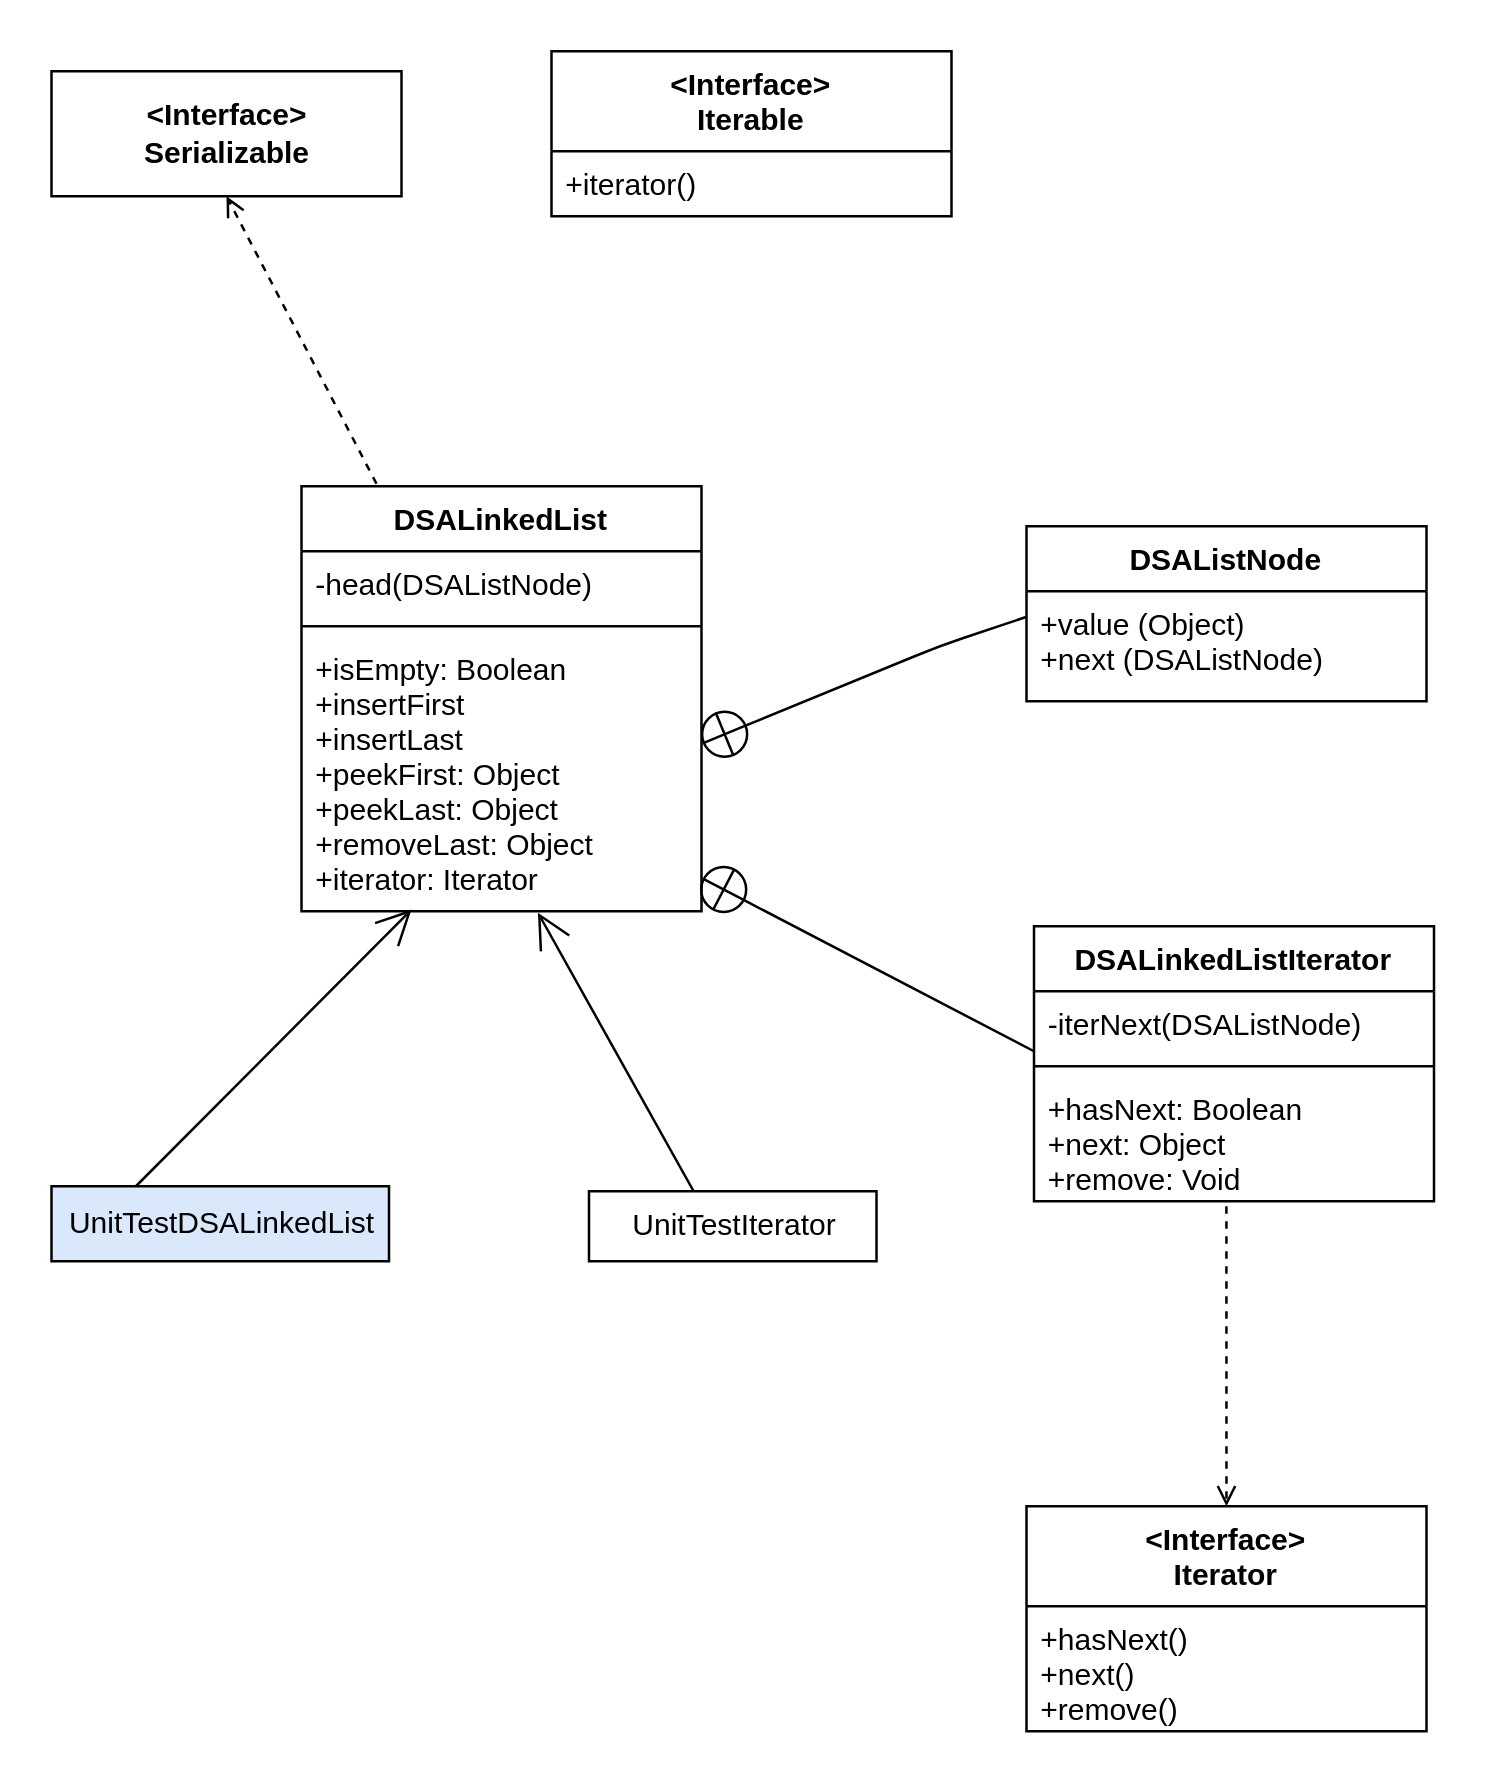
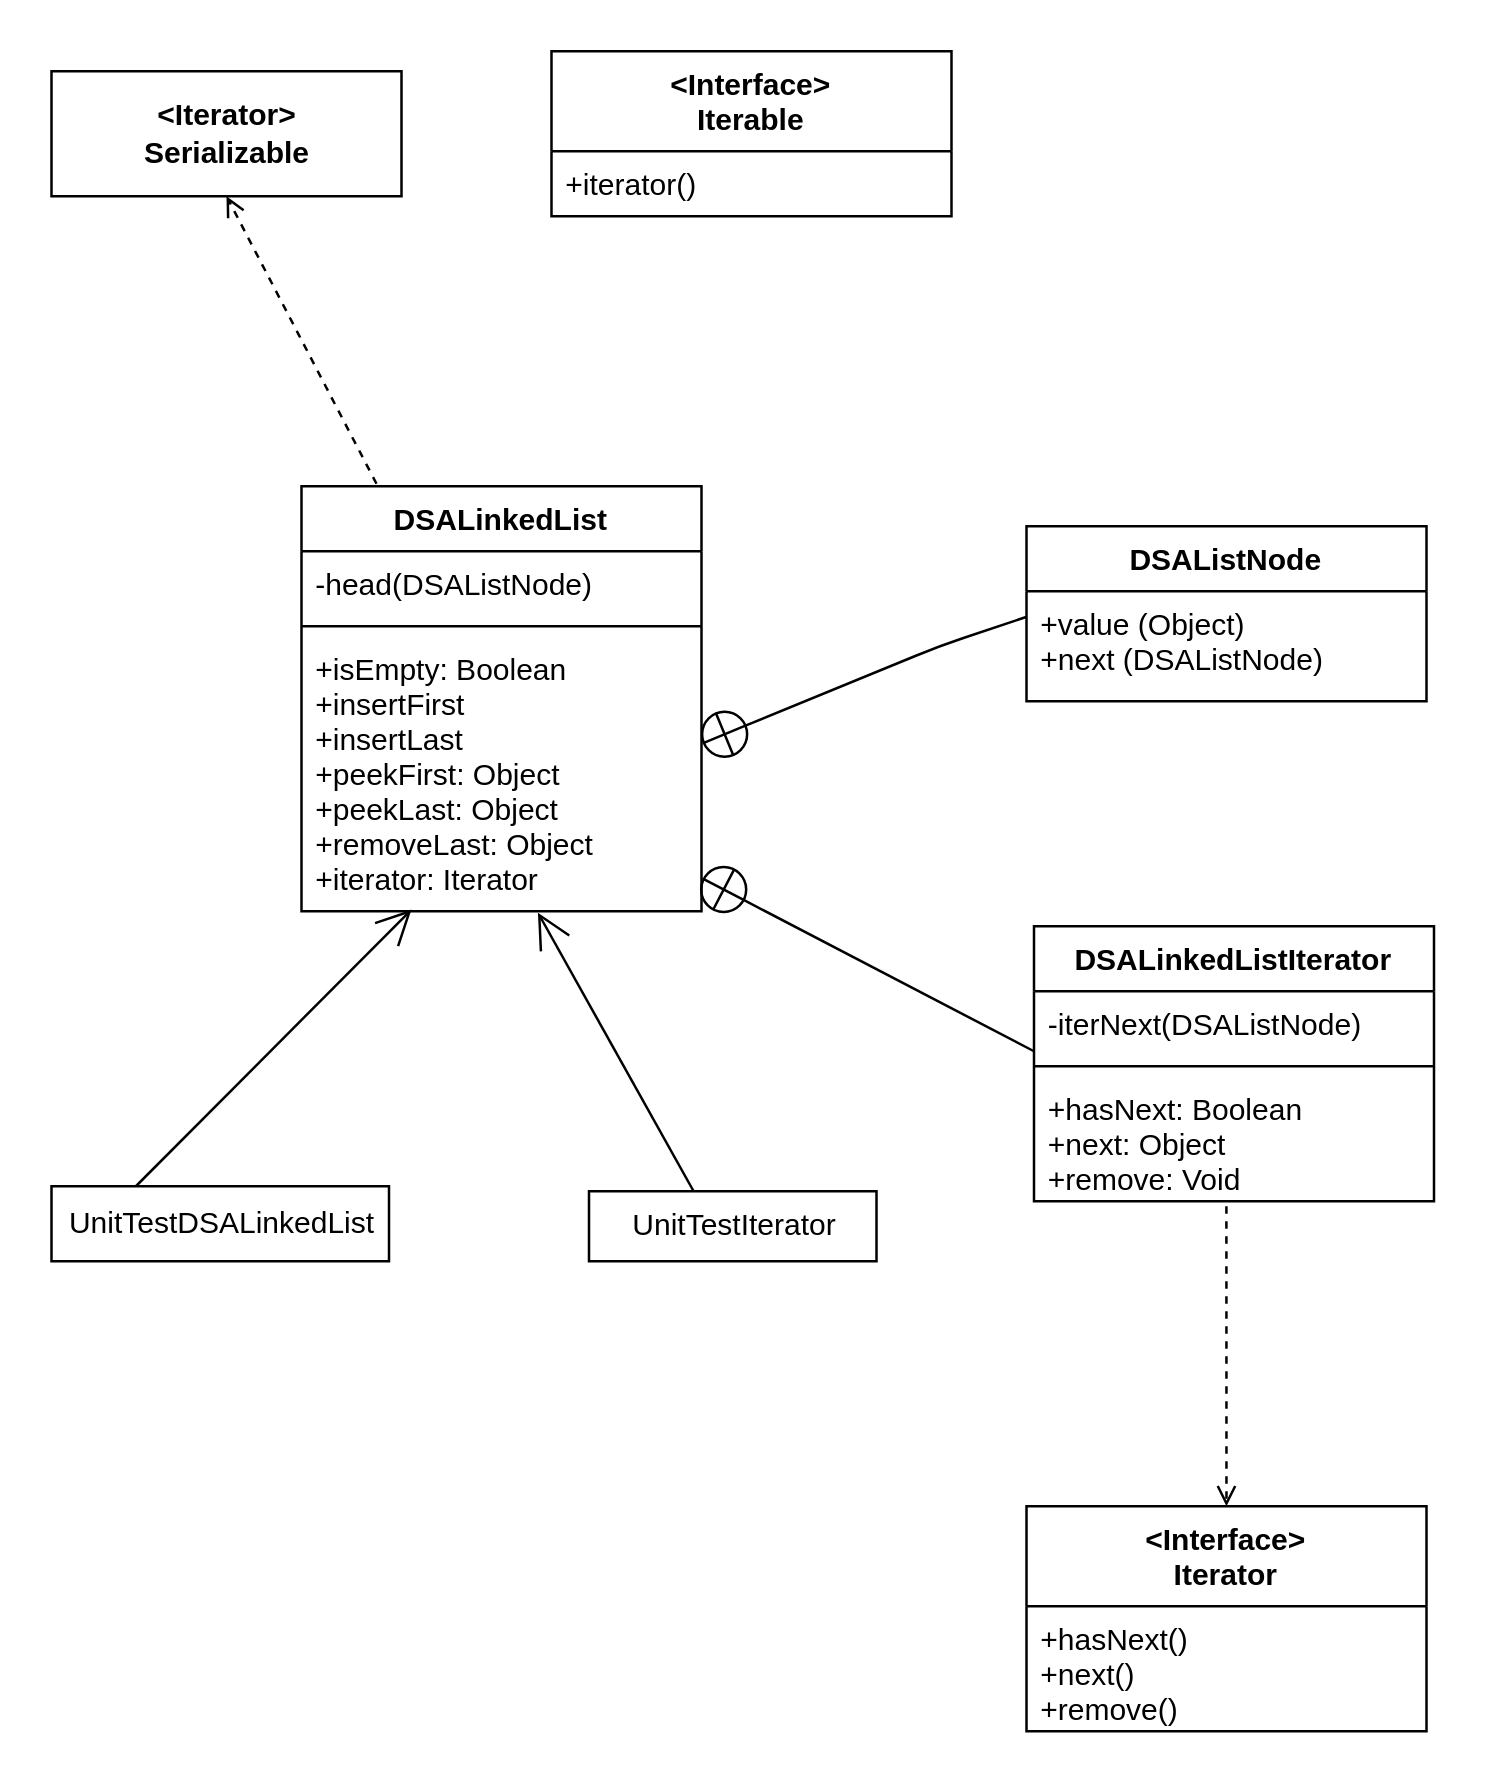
node "<Interface> Serializable": label "<Interface> Serializable" -> "<Iterator> Serializable"
node "UnitTestDSALinkedList": fillcolor #dae8fc -> #ffffff
